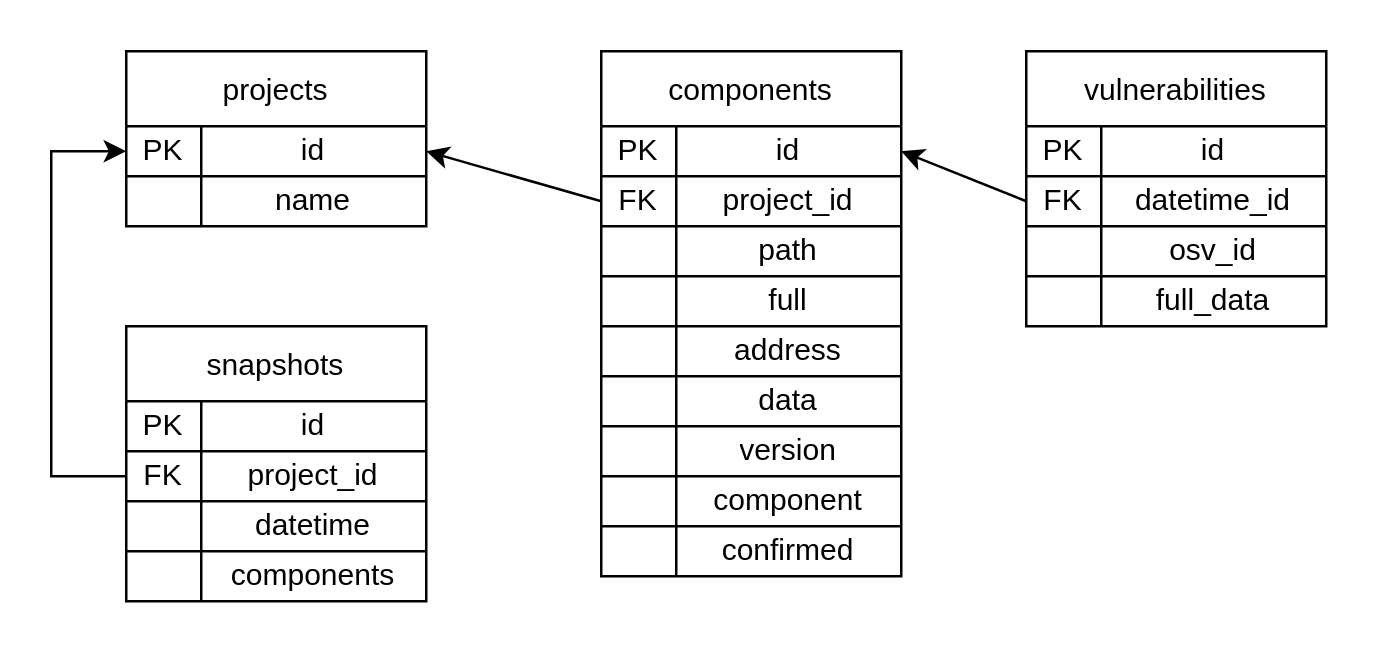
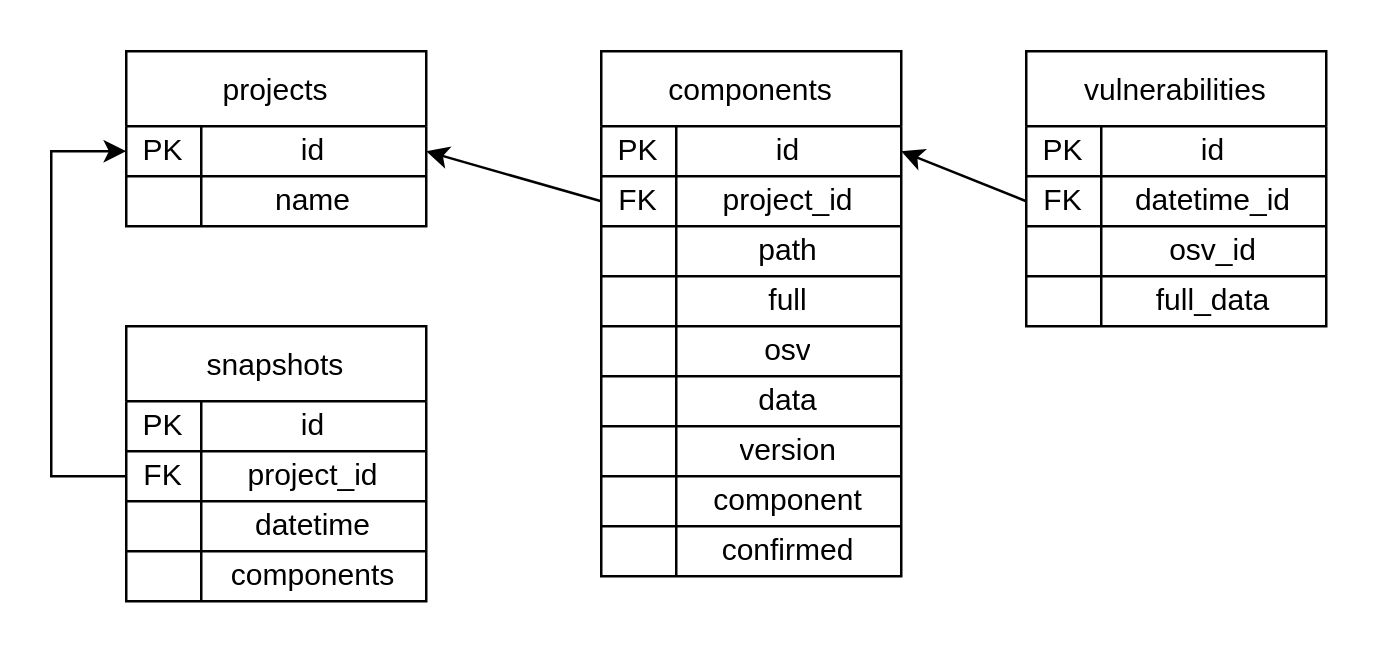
node "address": label "address" -> "osv"
